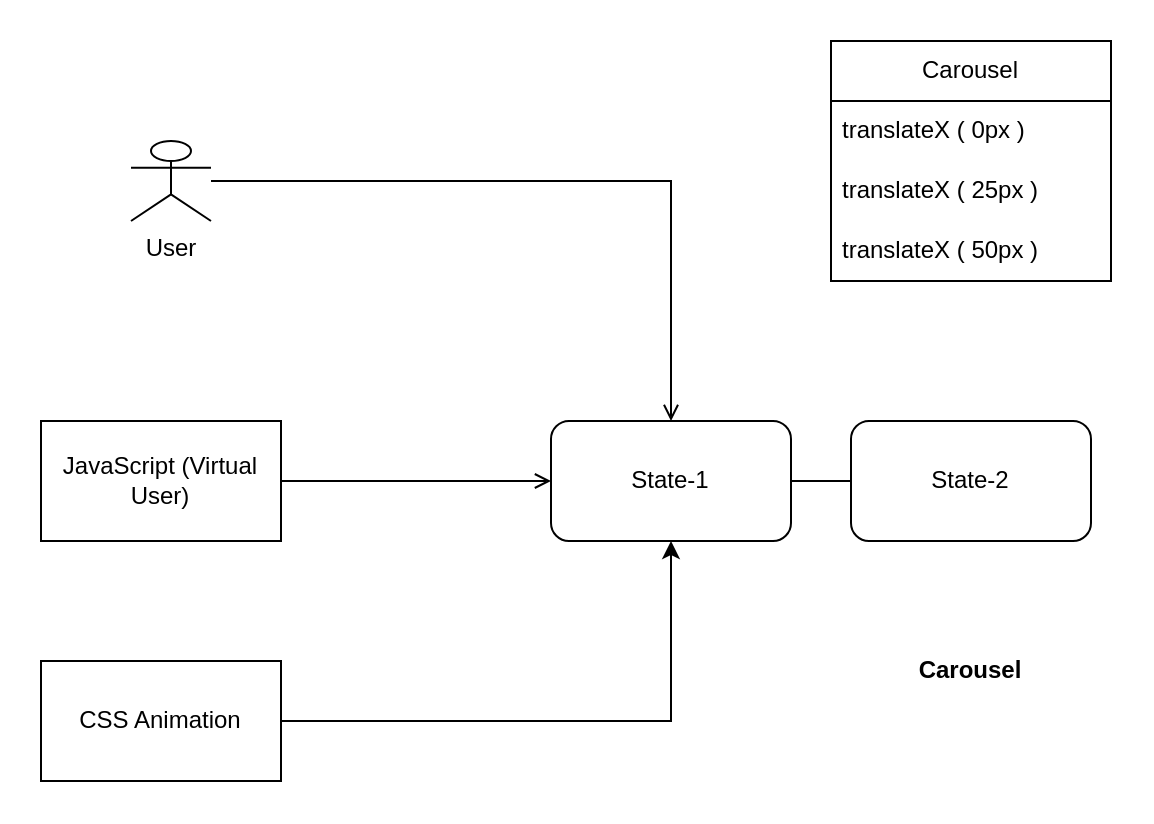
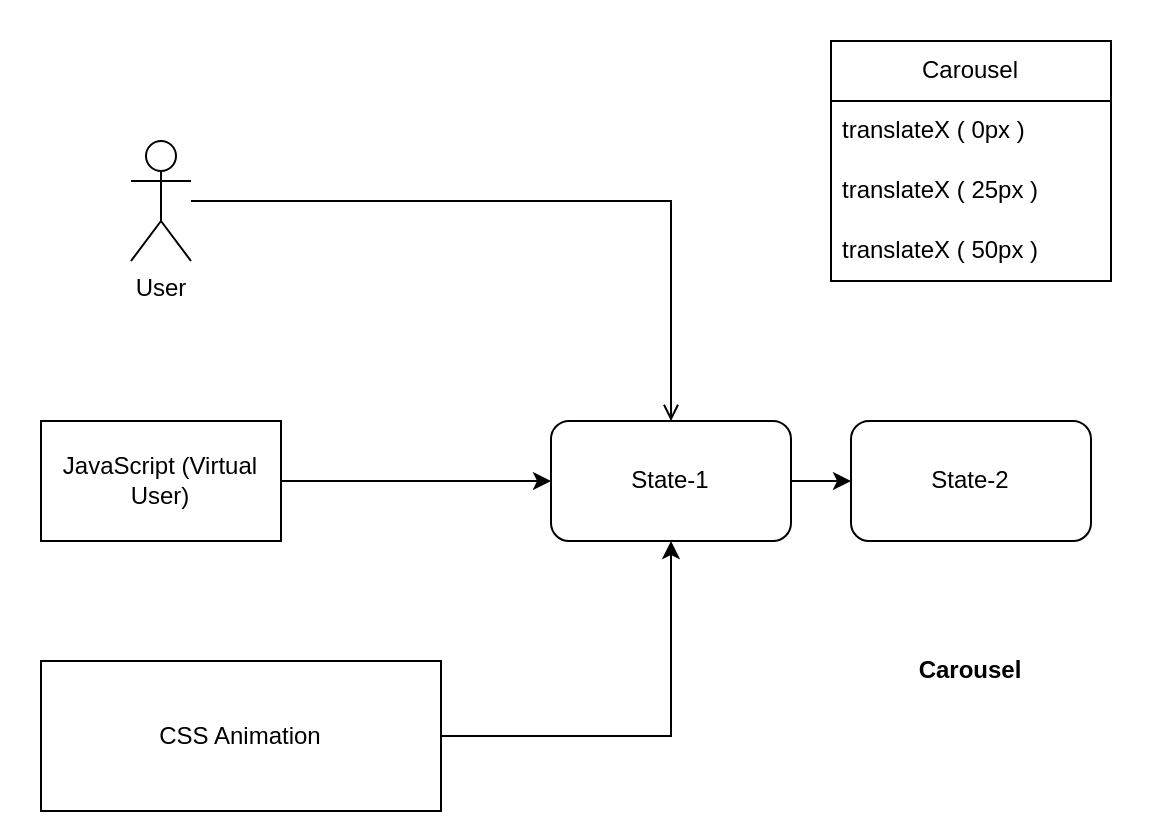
node "User": size 80x80 -> 60x120
edge "JavaScript (Virtual User)" -> "State-1": arrowhead open -> classic
edge "State-1" -- "State-2": arrowhead none -> classic
node "CSS Animation": size 240x120 -> 400x150
